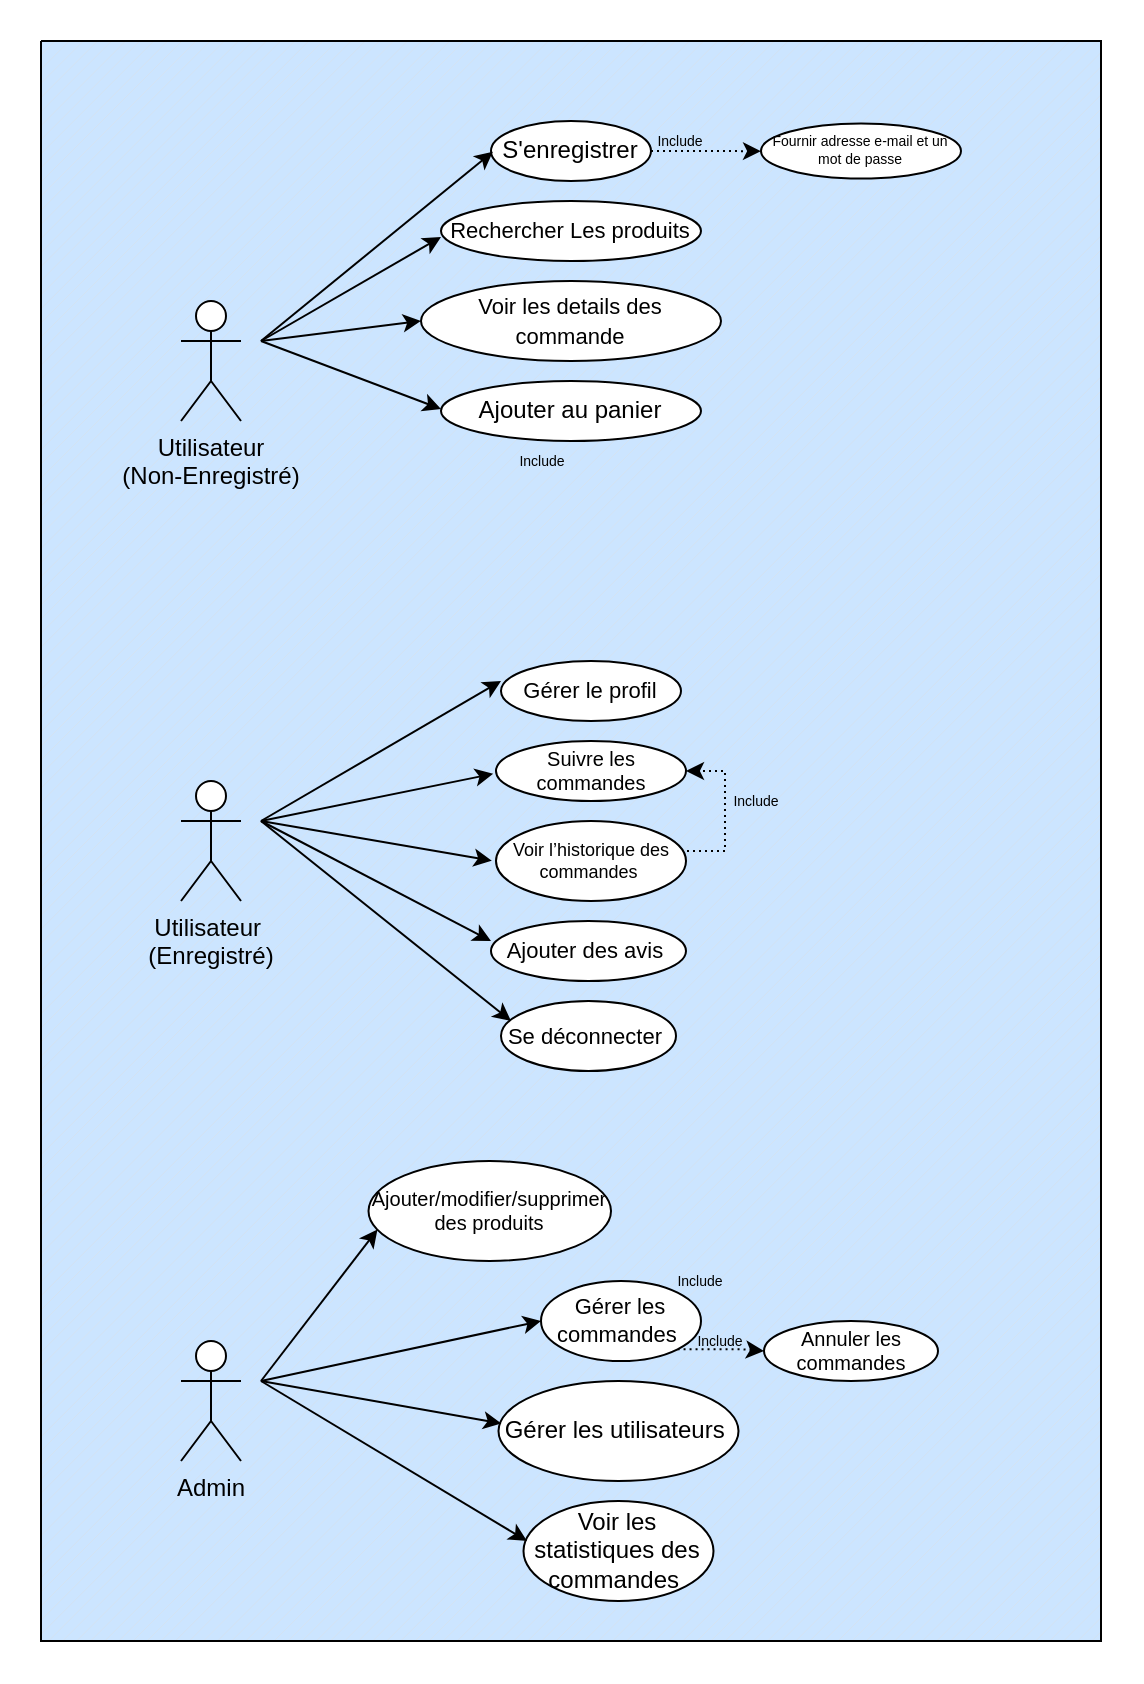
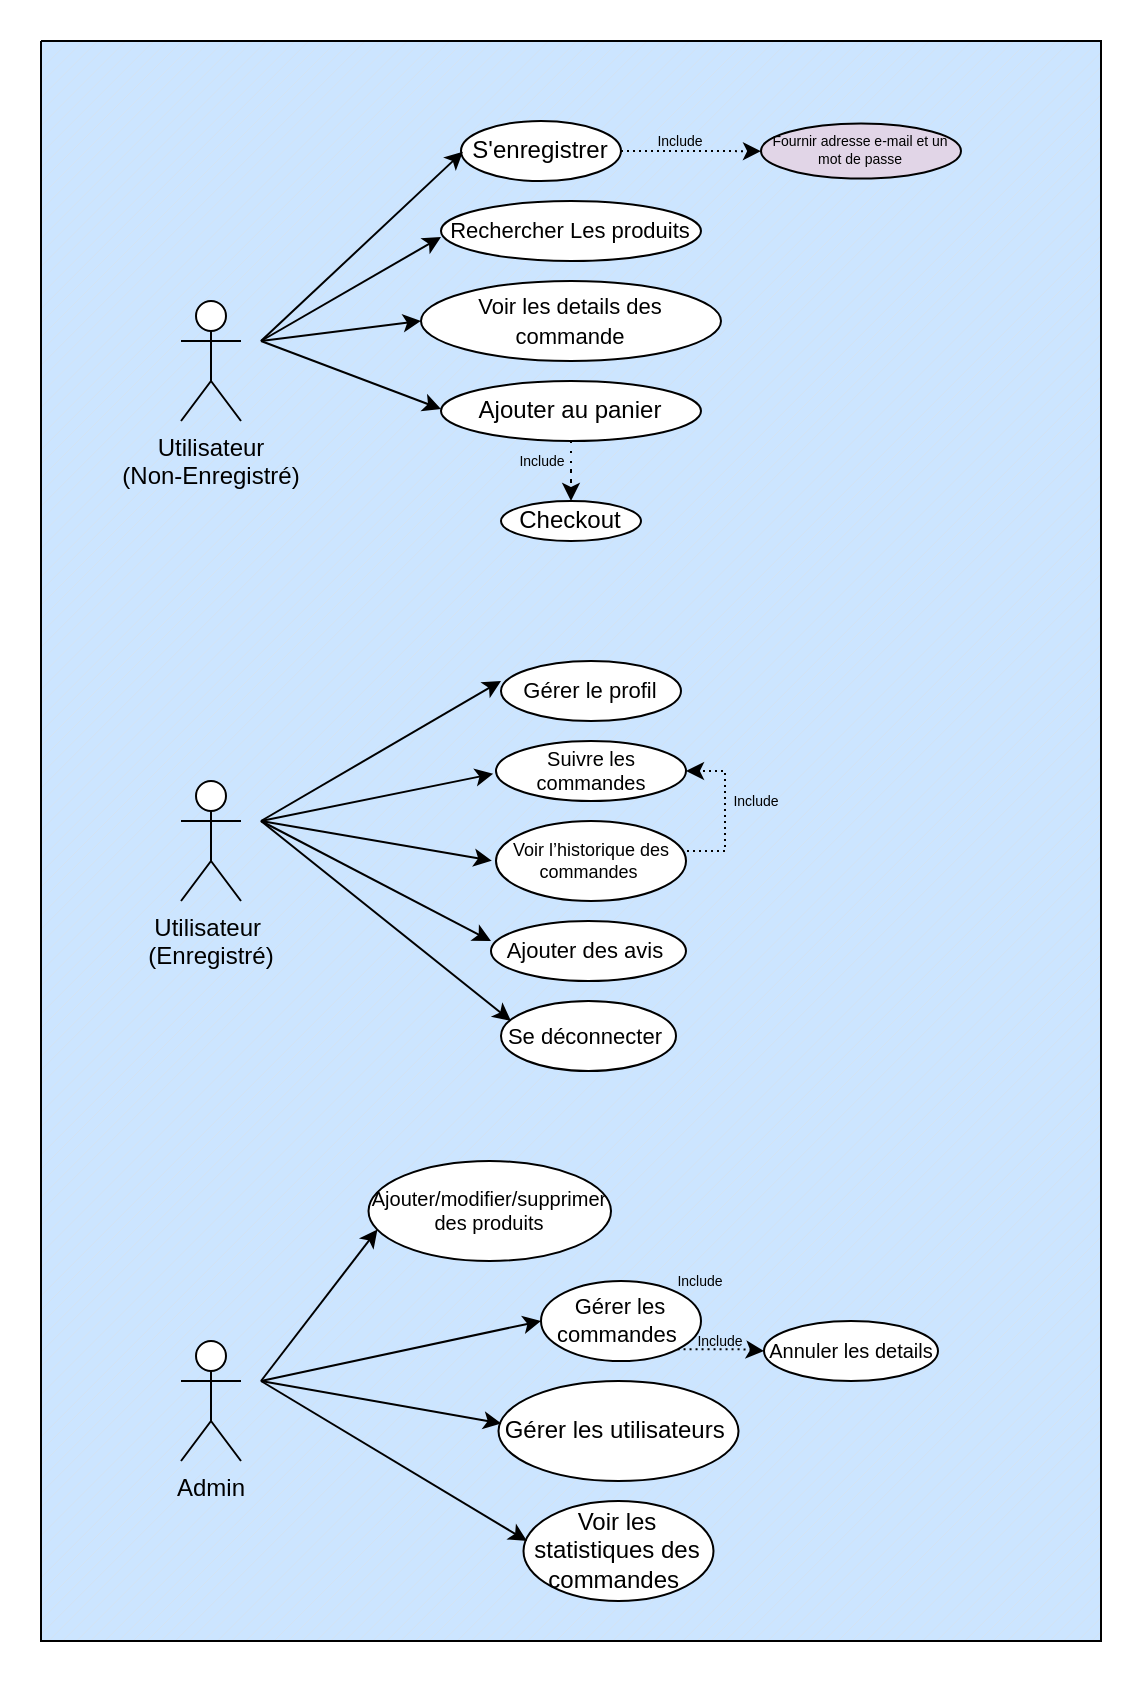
node "S'enregistrer": moved (571, 151) -> (541, 151)
node "Fournir adresse e-mail et un mot de passe": fillcolor #ffffff -> #e1d5e7
edge "Ajouter au panier" -> "Checkout": added
node "Checkout": added
node "Annuler les commandes": label "Annuler les commandes" -> "Annuler les details"
